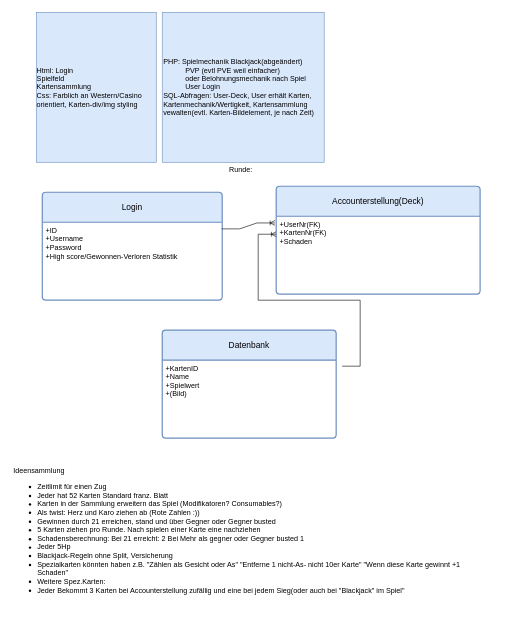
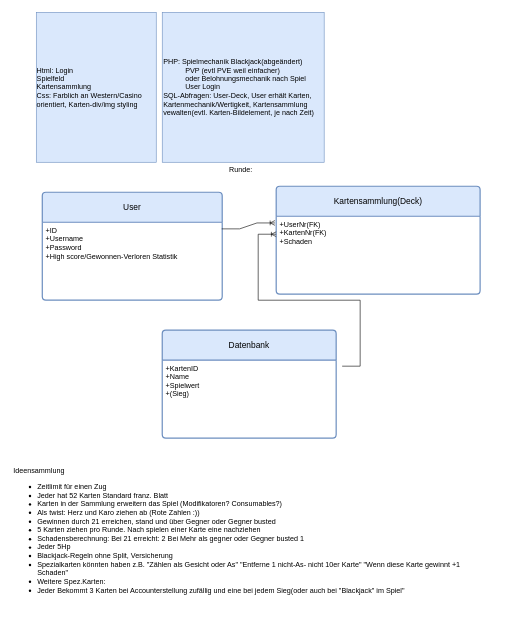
node "Accounterstellung(Deck)": label "Accounterstellung(Deck)" -> "Kartensammlung(Deck)"
node "Login": label "Login" -> "User"
node "+KartenID +Name +Spielwert +(Bild)": label "+KartenID +Name +Spielwert +(Bild)" -> "+KartenID +Name +Spielwert +(Sieg)"
